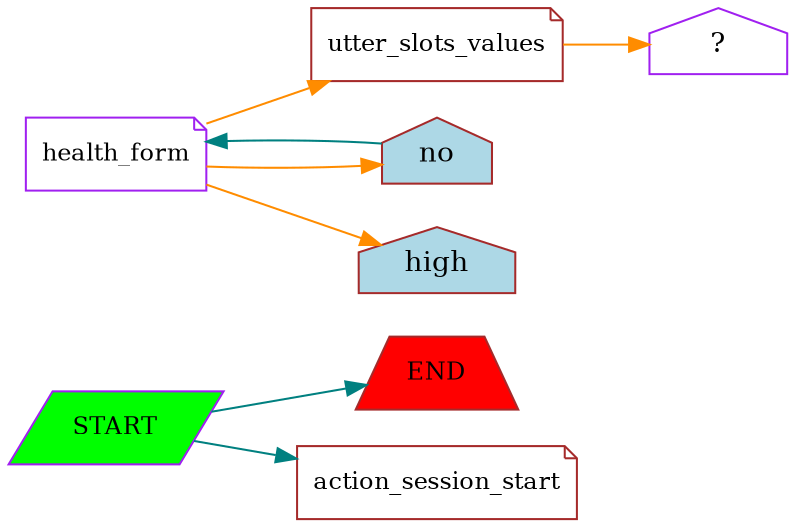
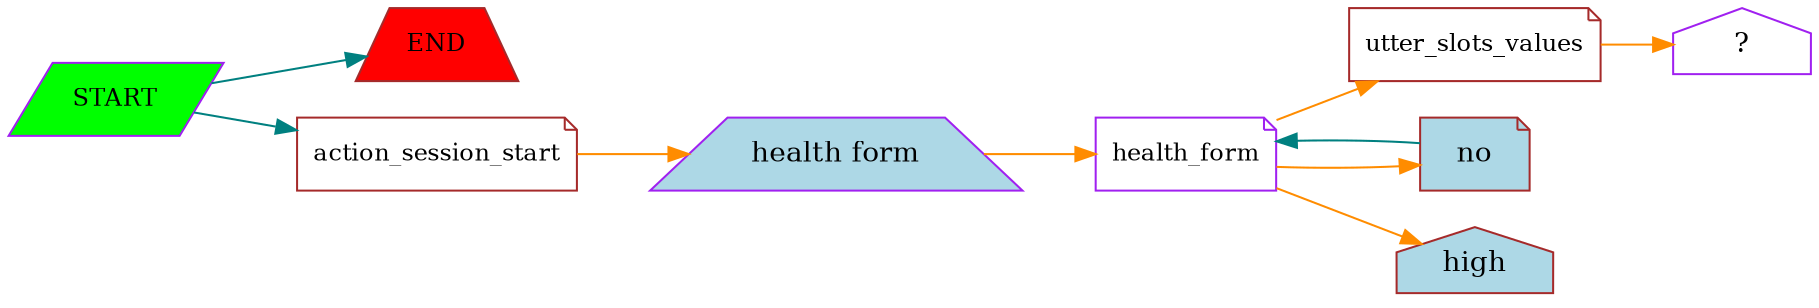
node "no": shape house -> note
node "health form": added
